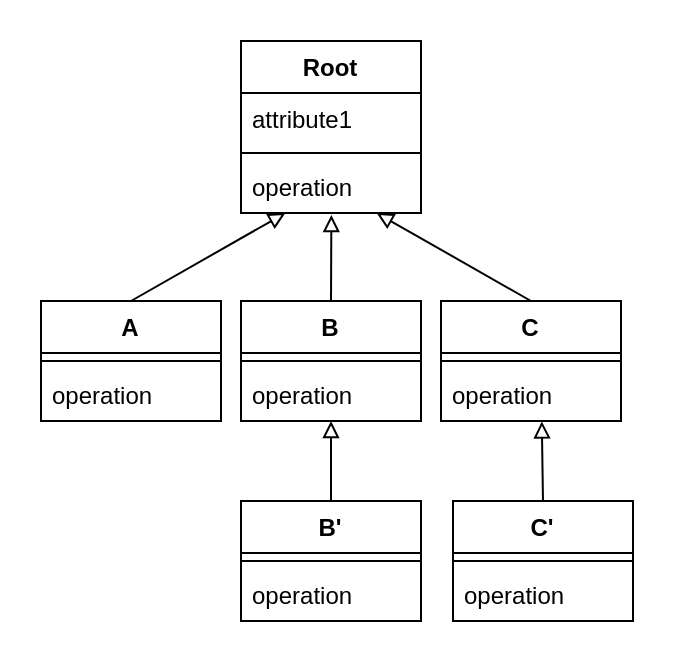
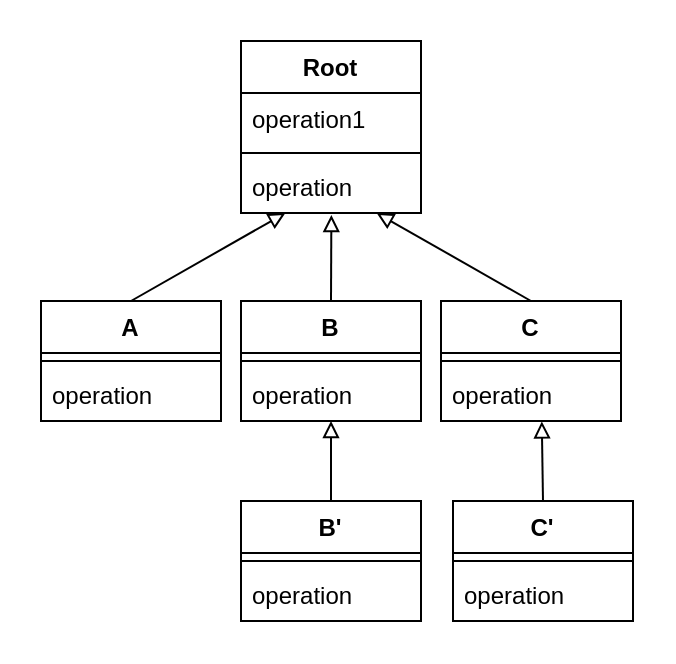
node "attribute1": label "attribute1" -> "operation1"
